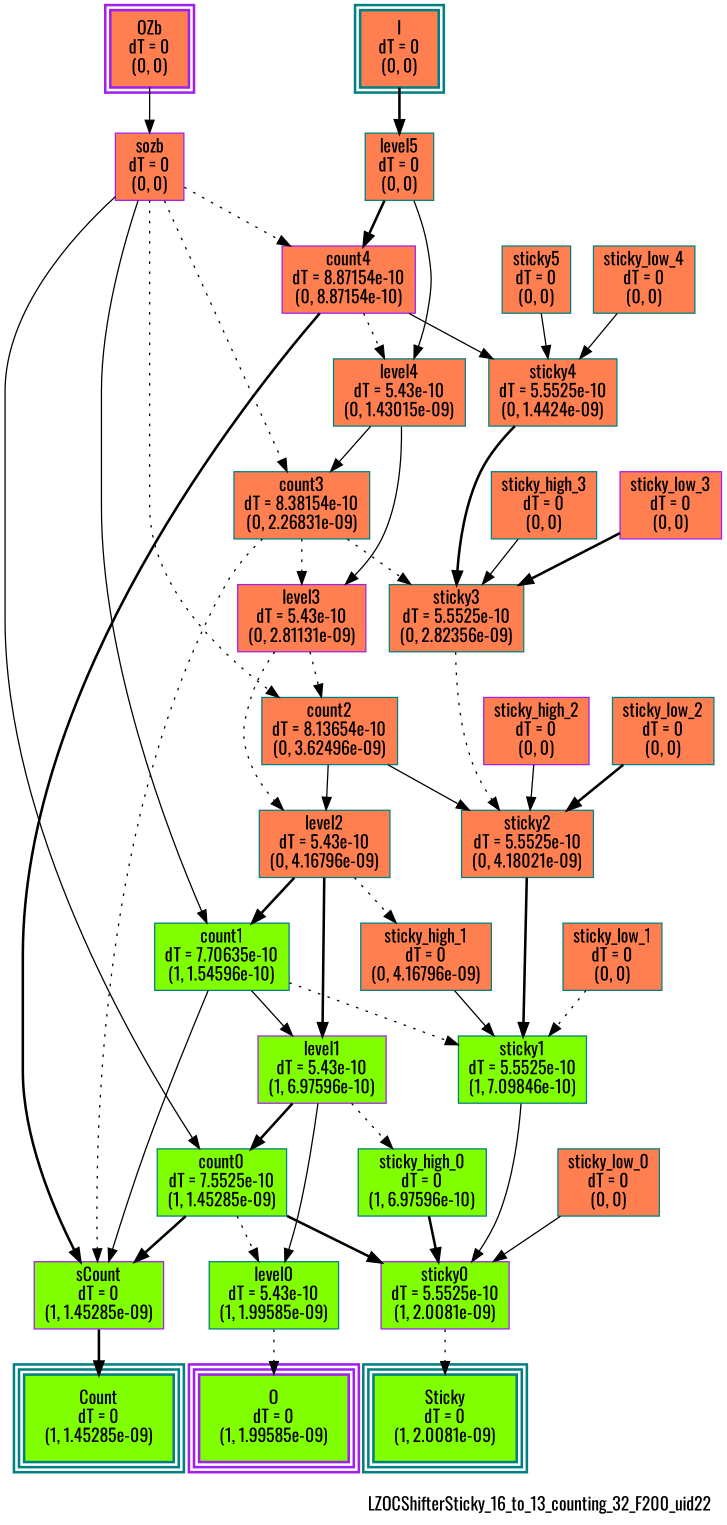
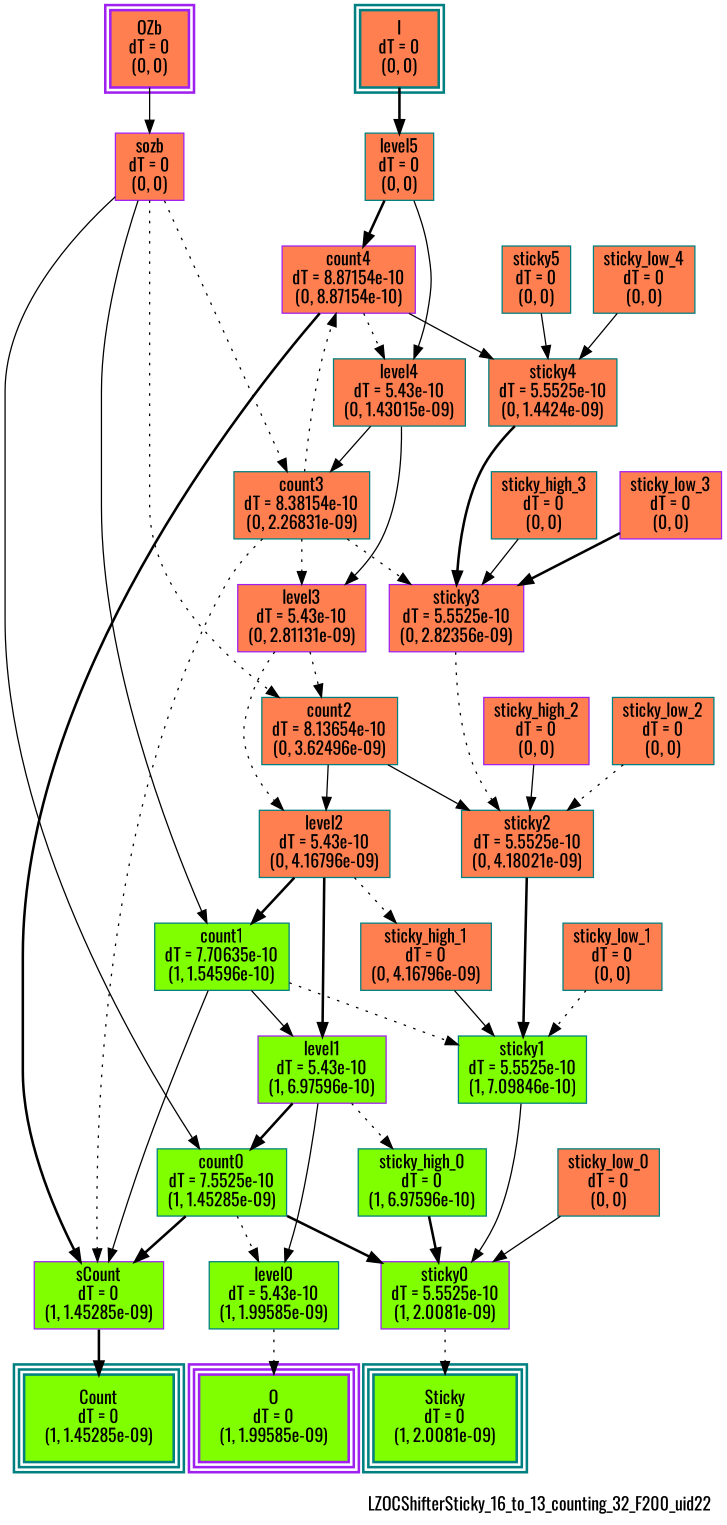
edge "sozb dT = 0 (0, 0)" -> "count4 dT = 8.87154e-10 (0, 8.87154e-10)": now "count3 dT = 8.38154e-10 (0, 2.26831e-09)" -> "count4 dT = 8.87154e-10 (0, 8.87154e-10)"
node "sticky3 dT = 5.5525e-10 (0, 2.82356e-09)": color teal -> purple
edge "sticky_low_2 dT = 0 (0, 0)" -> "sticky2 dT = 5.5525e-10 (0, 4.18021e-09)": style bold -> dotted
